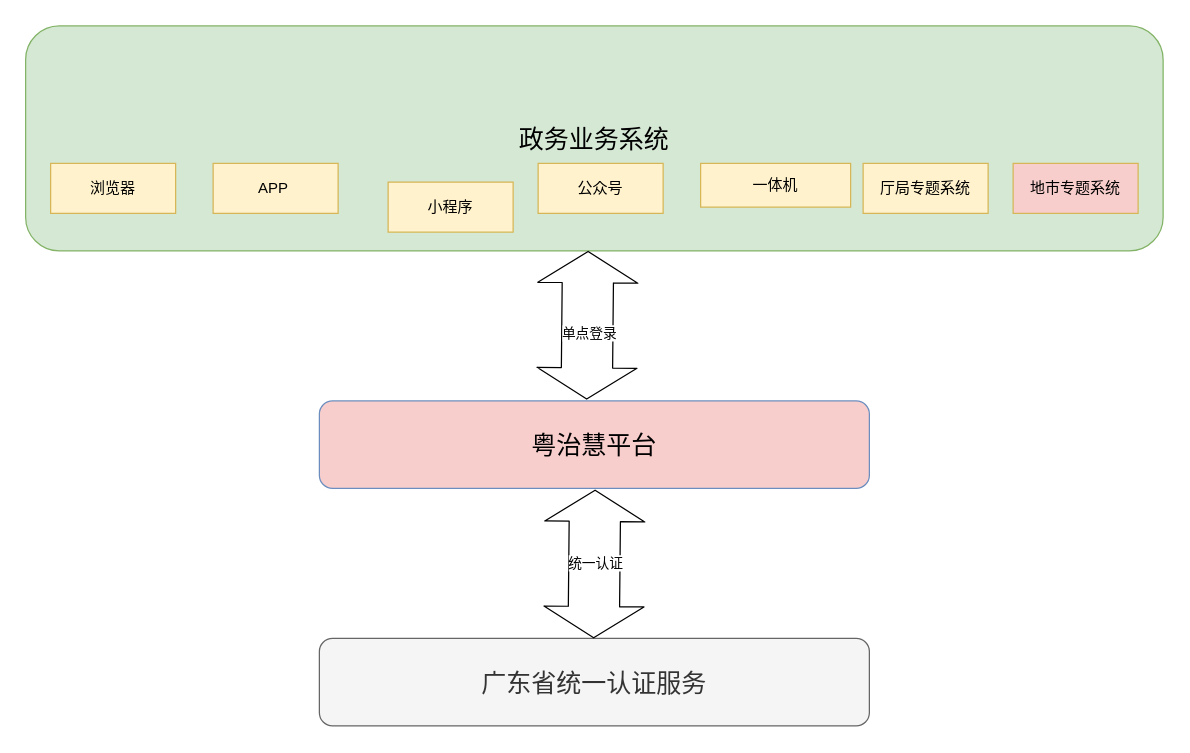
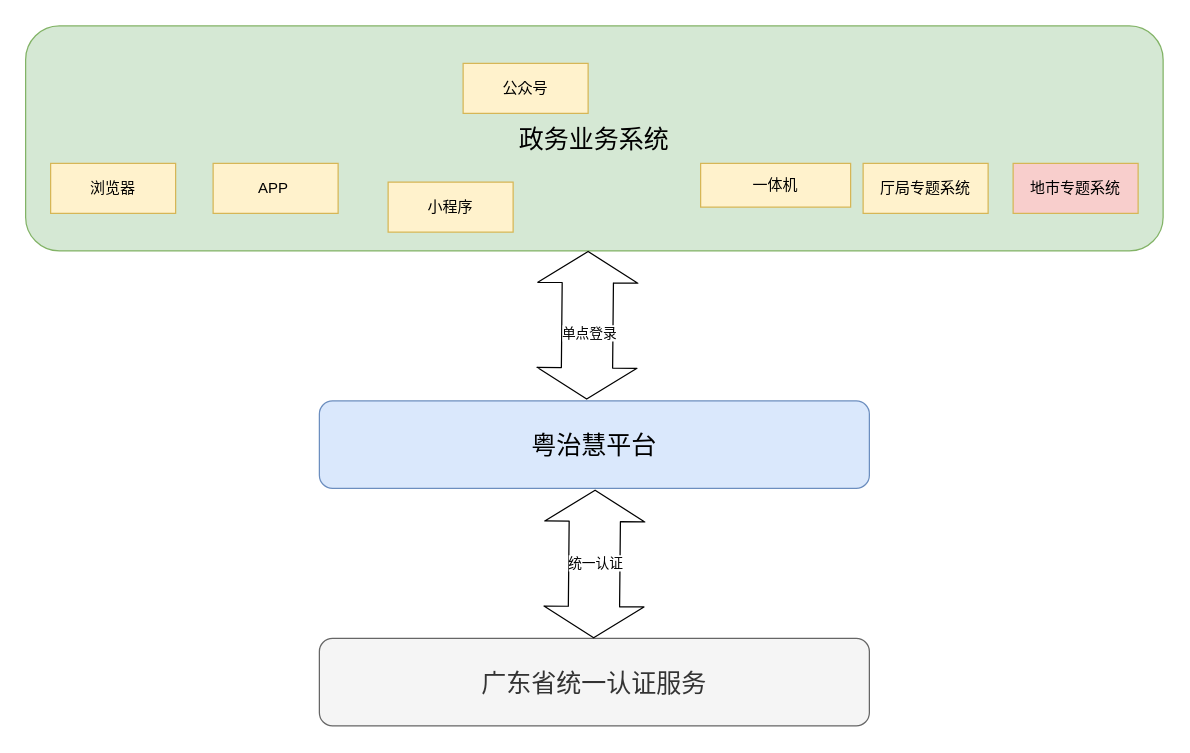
node "公众号": moved (601, 188) -> (526, 88)
node "粤治慧平台": fillcolor #f8cecc -> #dae8fc
